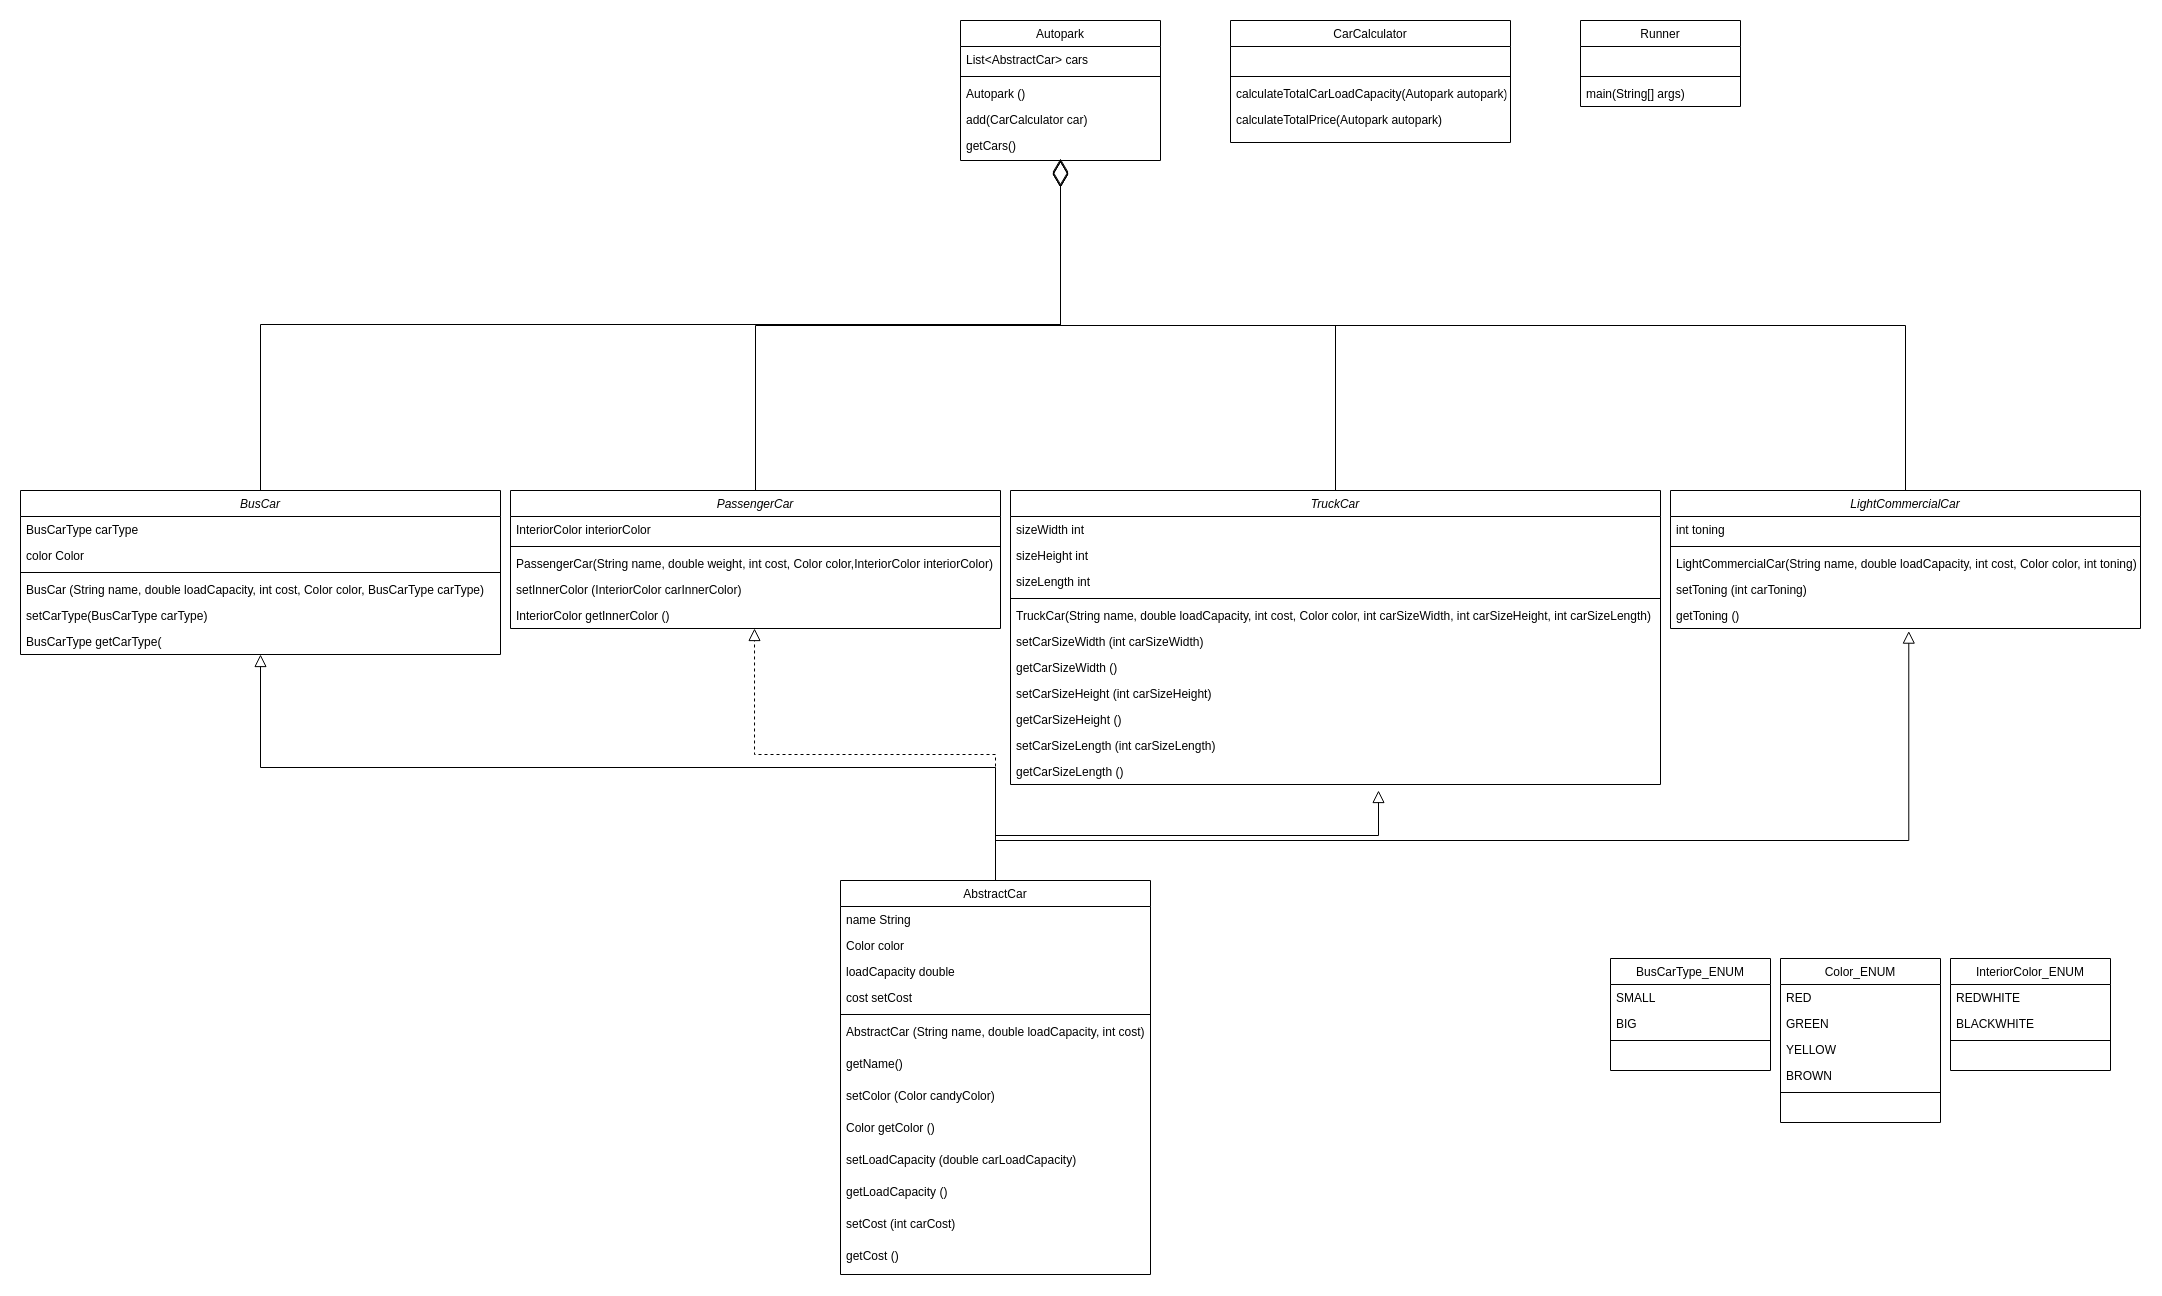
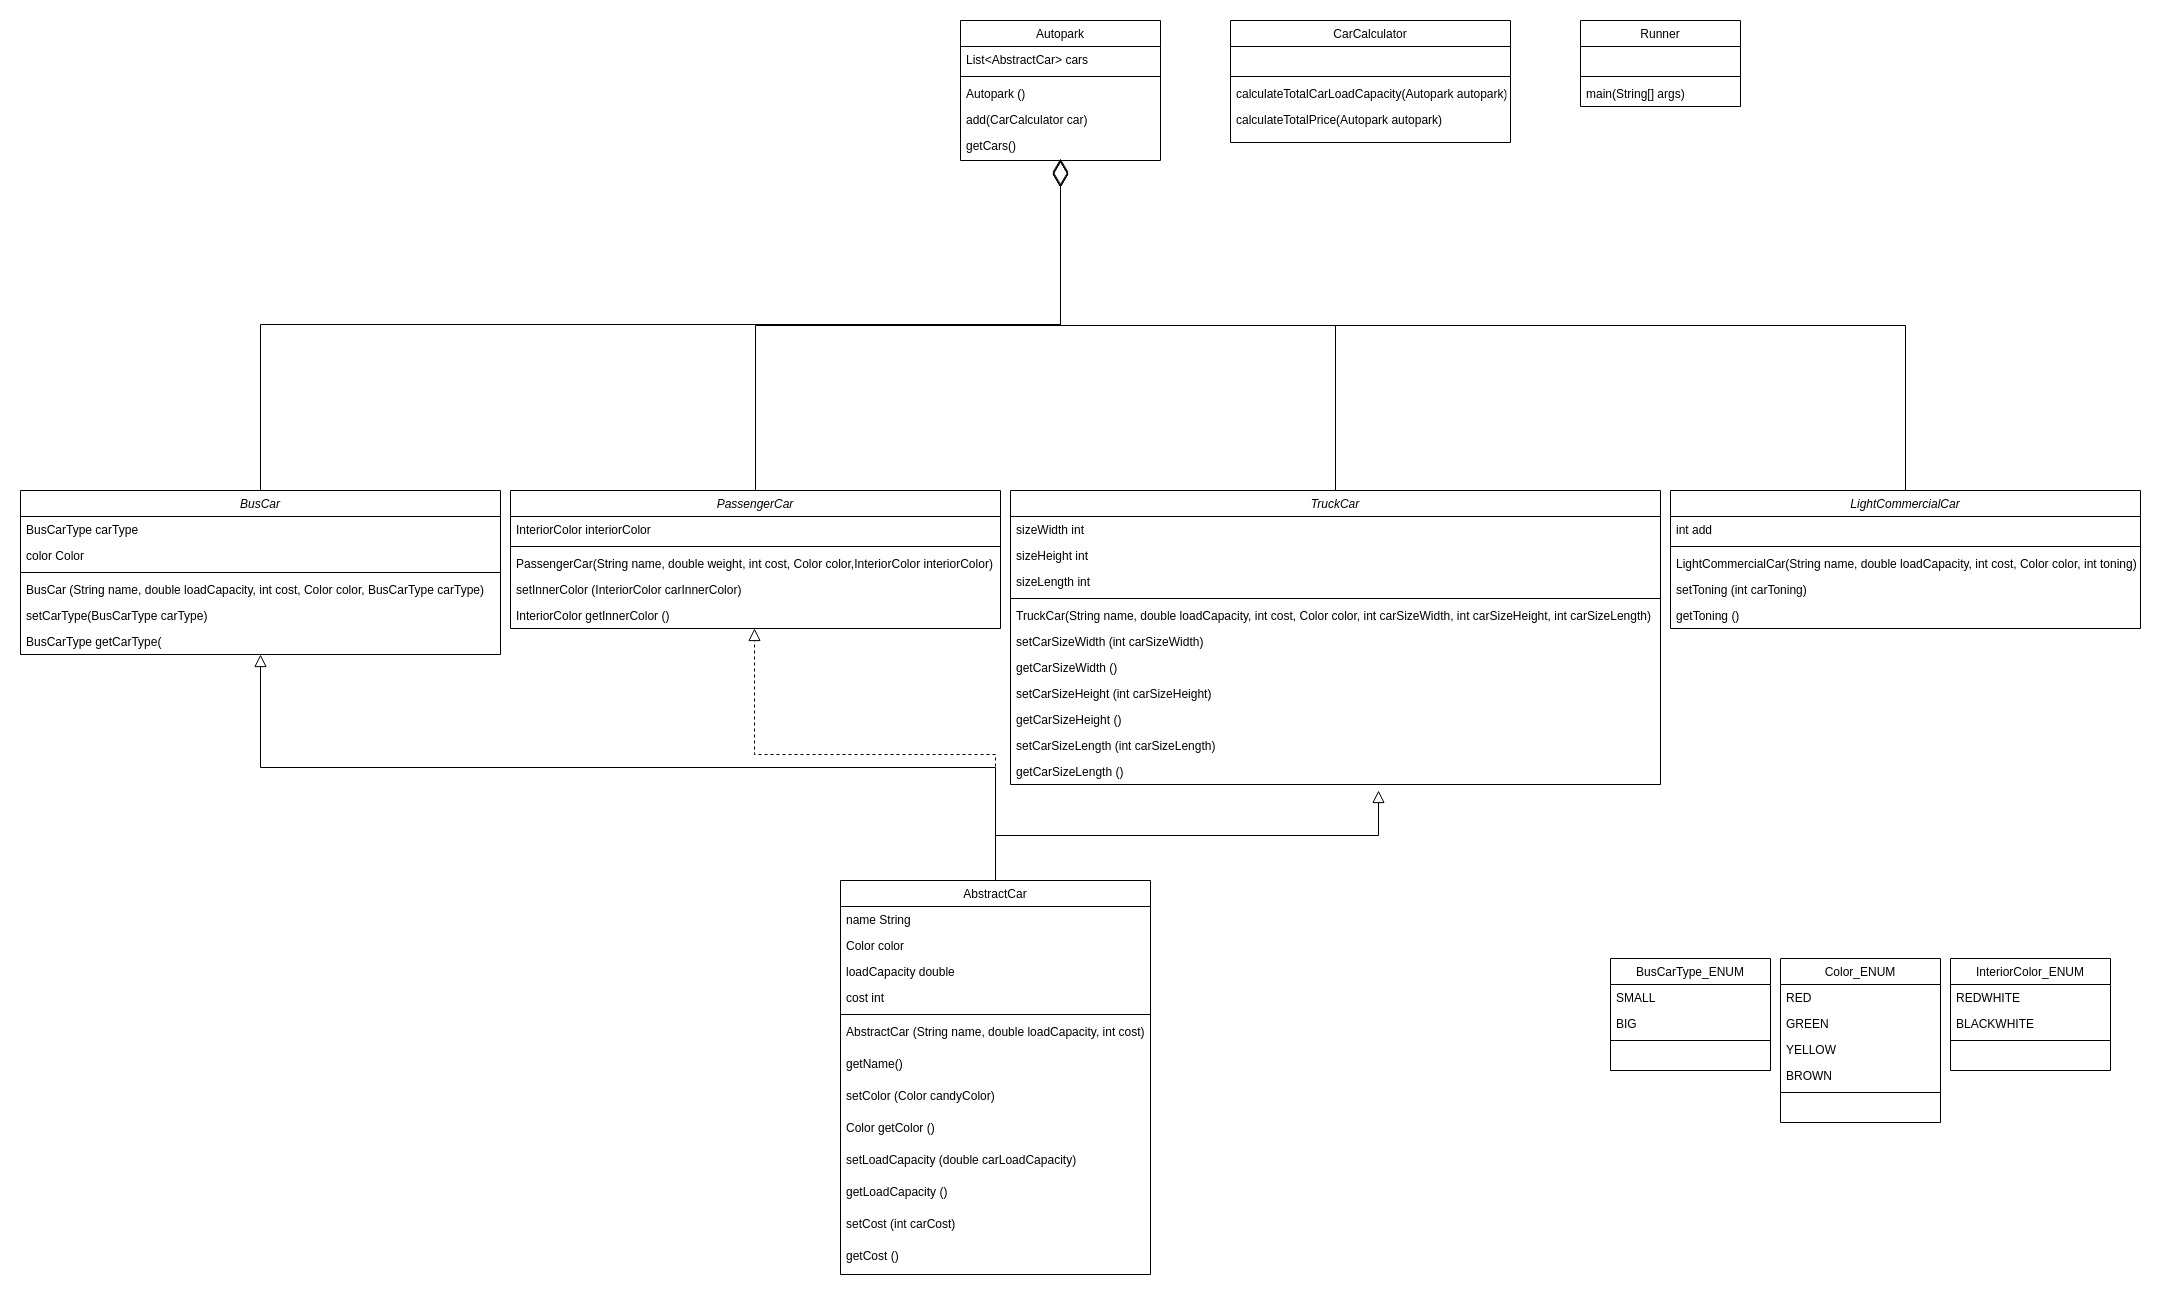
node "int toning": label "int toning" -> "int add"
edge "AbstractCar" -> "getToning ()": removed
node "cost setCost": label "cost setCost" -> "cost int"
